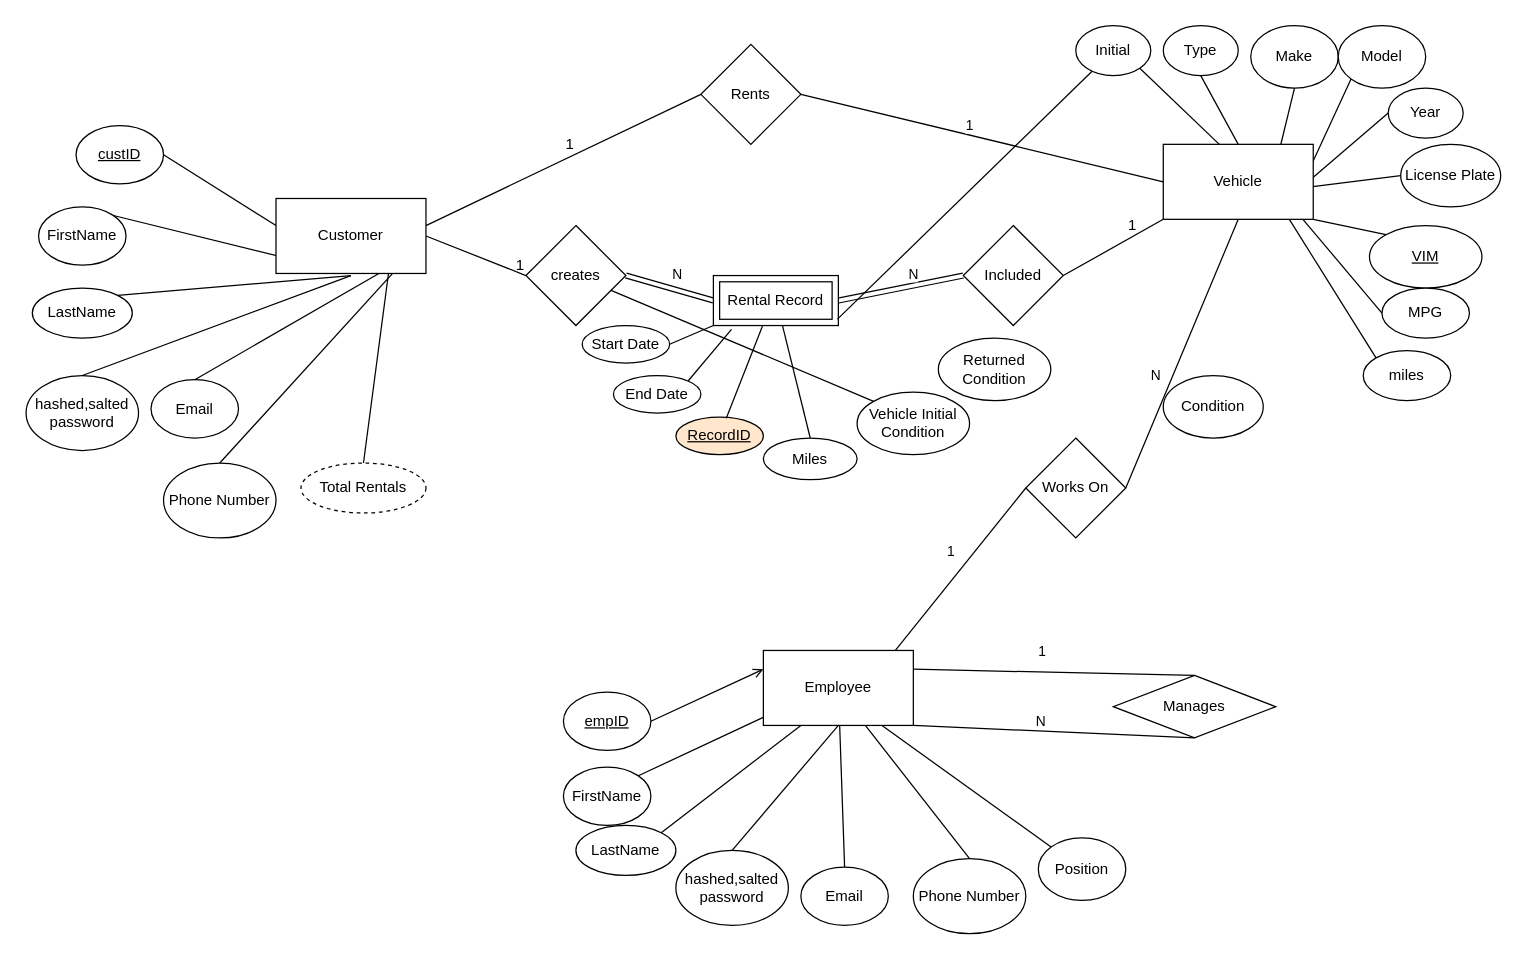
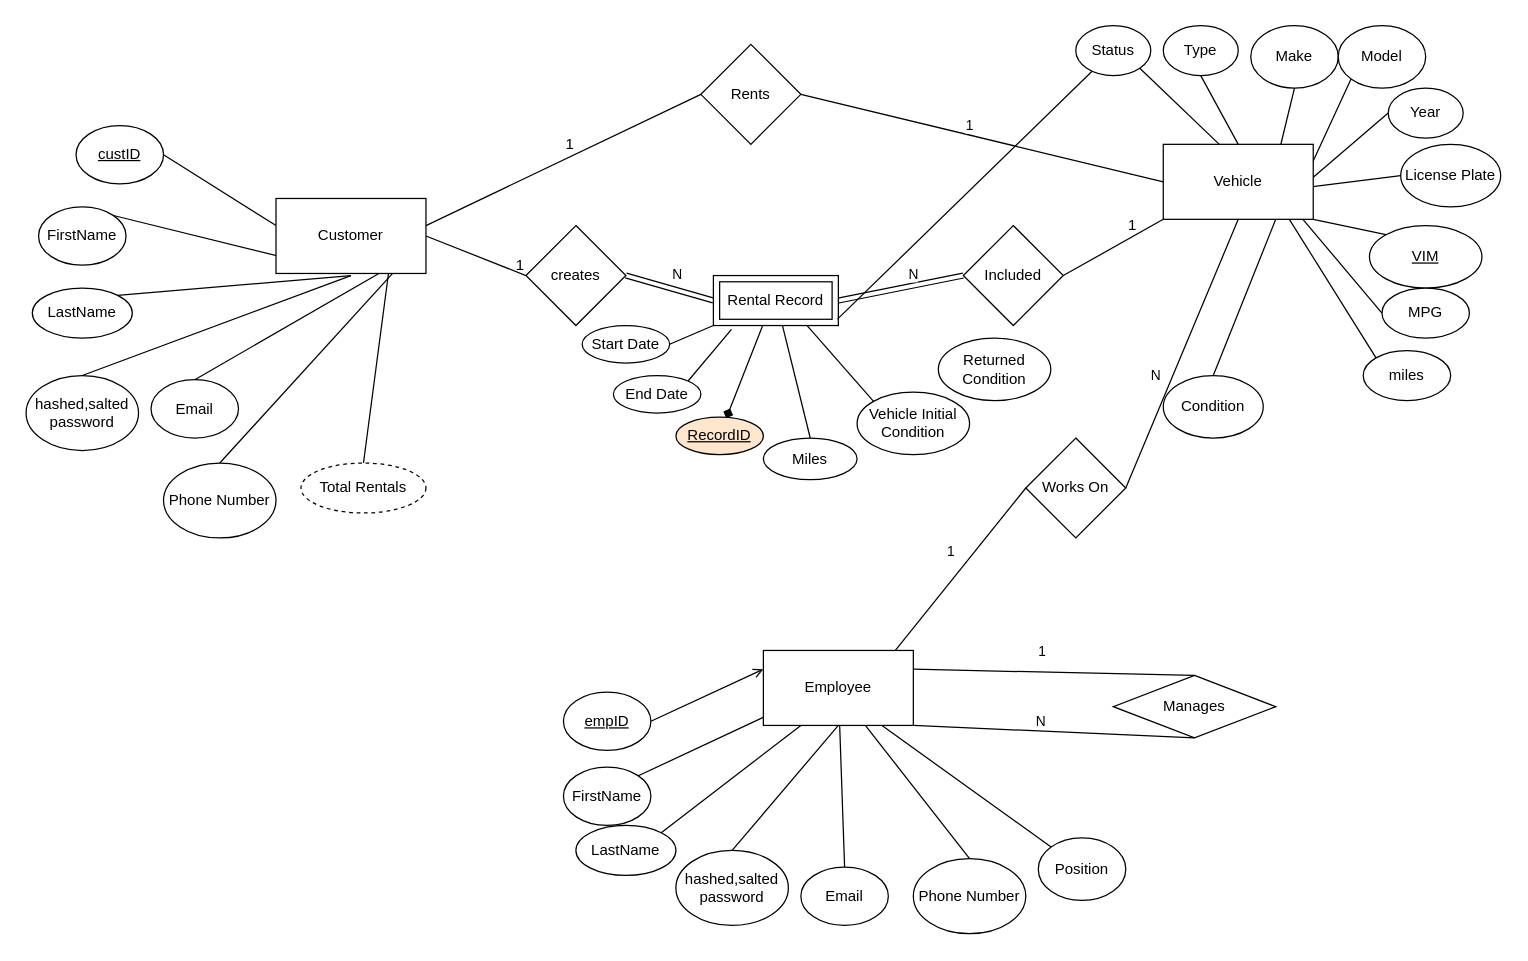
node "Initial": label "Initial" -> "Status"
edge "Vehicle" -- "Condition": added
edge "creates" -- "Vehicle Initial Condition": now "Rental Record" -- "Vehicle Initial Condition"
edge "Rental Record" -- "RecordID": arrowhead none -> diamond
